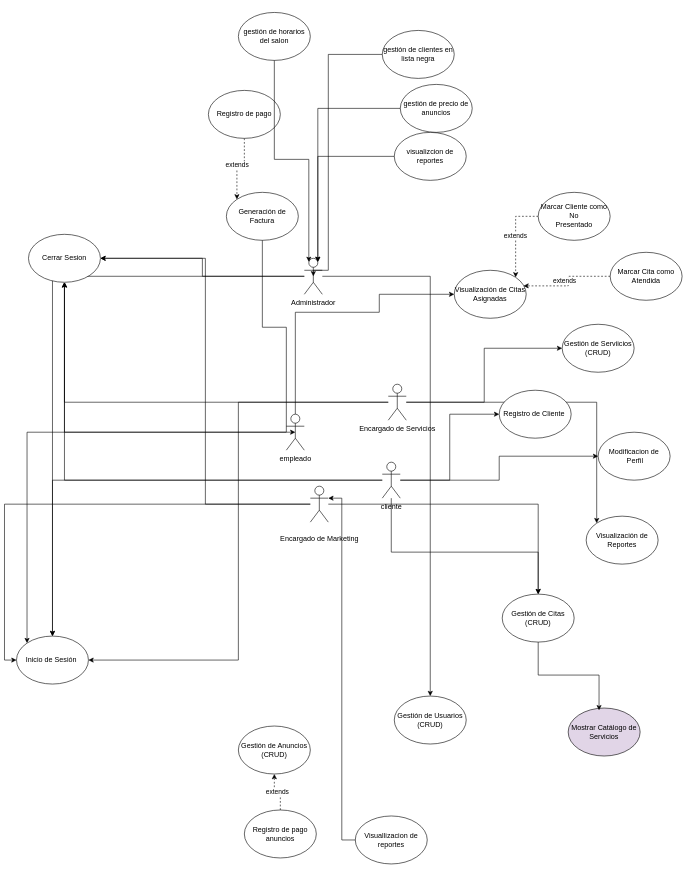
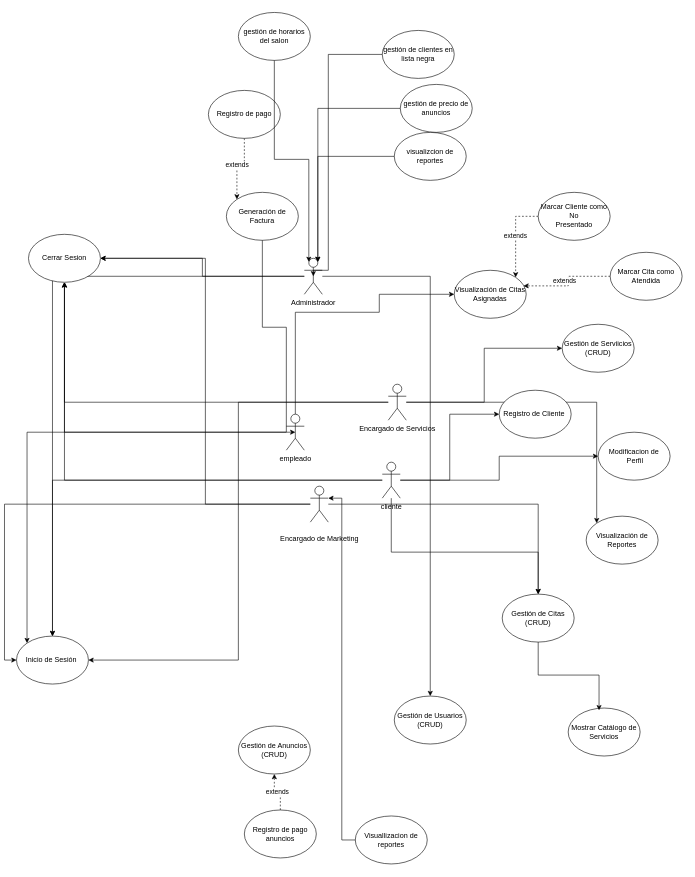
node "Mostrar Catálogo de Servicios": fillcolor #e1d5e7 -> #ffffff
